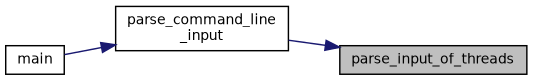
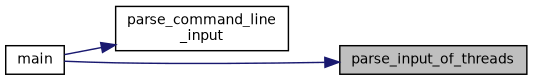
edge "parse_command_line _input" -> "parse_input_of_threads": now "main" -> "parse_input_of_threads"
